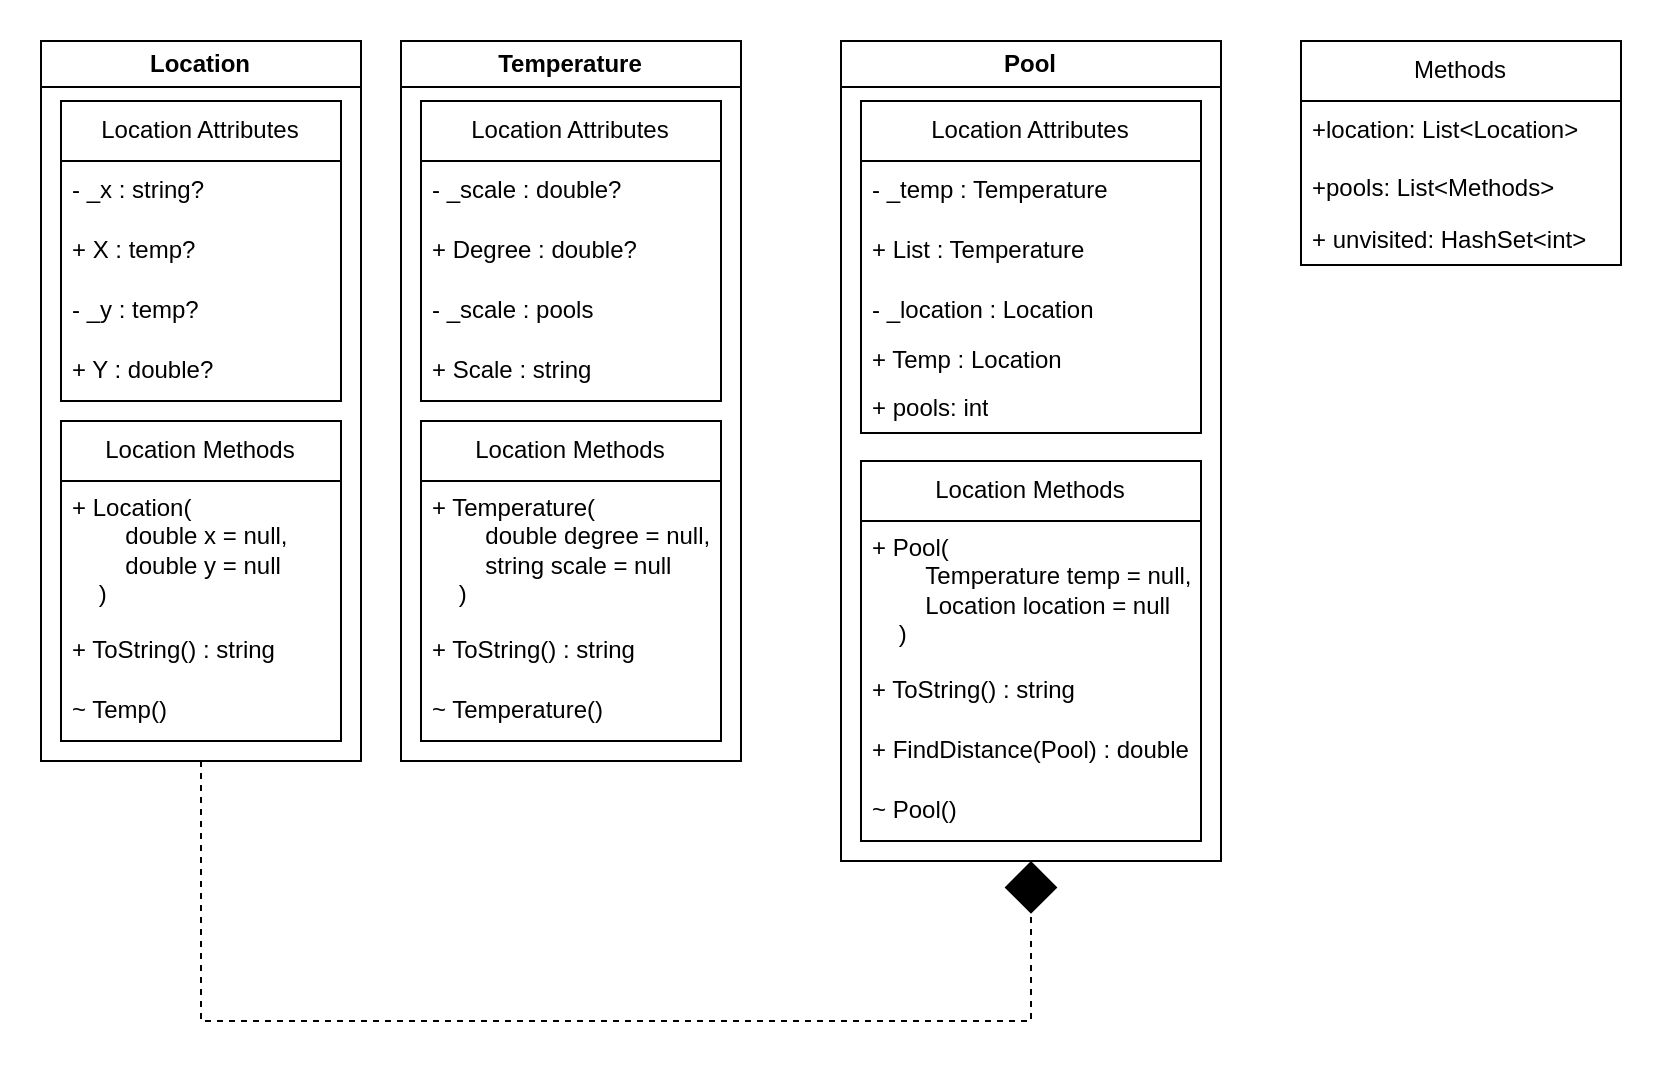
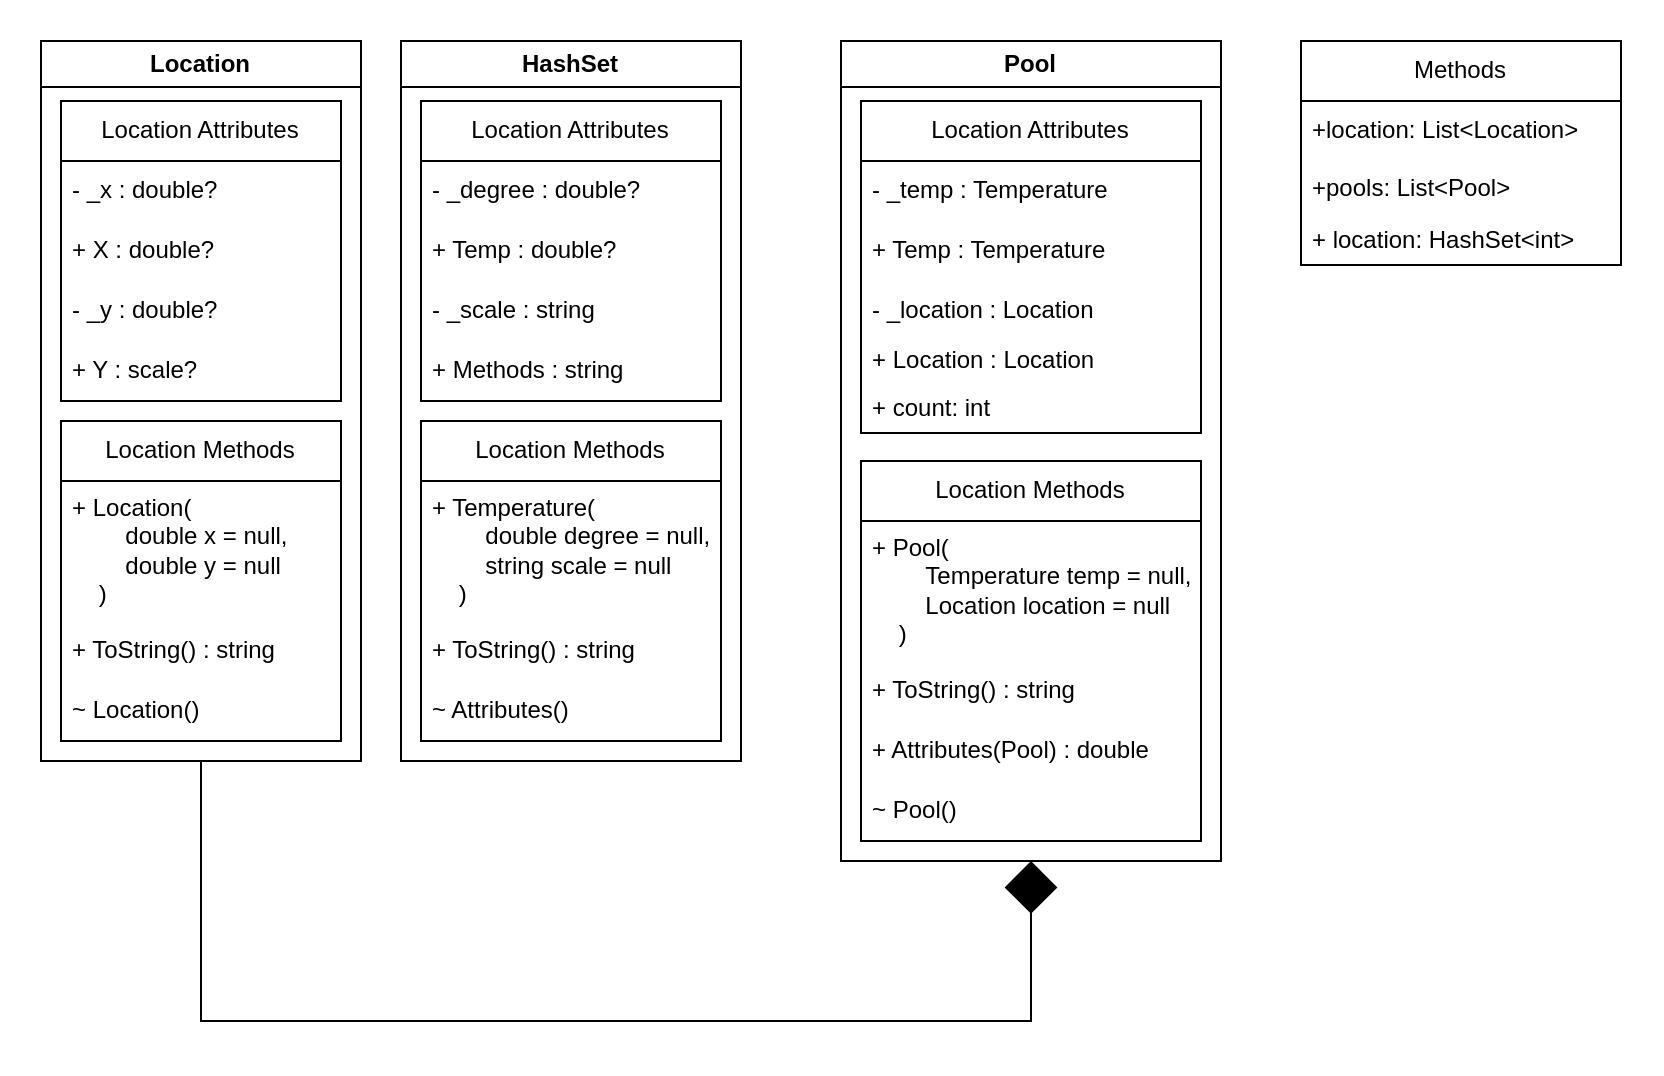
node "Temperature": label "Temperature" -> "HashSet"
node "+pools: List<Methods>": label "+pools: List<Methods>" -> "+pools: List<Pool>"
node "- _x : string?": label "- _x : string?" -> "- _x : double?"
node "- _scale : double?": label "- _scale : double?" -> "- _degree : double?"
node "+ unvisited: HashSet<int>": label "+ unvisited: HashSet<int>" -> "+ location: HashSet<int>"
node "+ X : temp?": label "+ X : temp?" -> "+ X : double?"
node "+ Degree : double?": label "+ Degree : double?" -> "+ Temp : double?"
node "+ List : Temperature": label "+ List : Temperature" -> "+ Temp : Temperature"
node "- _y : temp?": label "- _y : temp?" -> "- _y : double?"
node "- _scale : pools": label "- _scale : pools" -> "- _scale : string"
node "+ Temp : Location": label "+ Temp : Location" -> "+ Location : Location"
node "+ Y : double?": label "+ Y : double?" -> "+ Y : scale?"
node "+ Scale : string": label "+ Scale : string" -> "+ Methods : string"
node "+ pools: int": label "+ pools: int" -> "+ count: int"
node "~ Temp()": label "~ Temp()" -> "~ Location()"
node "~ Temperature()": label "~ Temperature()" -> "~ Attributes()"
node "+ FindDistance(Pool) : double": label "+ FindDistance(Pool) : double" -> "+ Attributes(Pool) : double"
edge "Location" -> "Pool": style dashed -> solid
